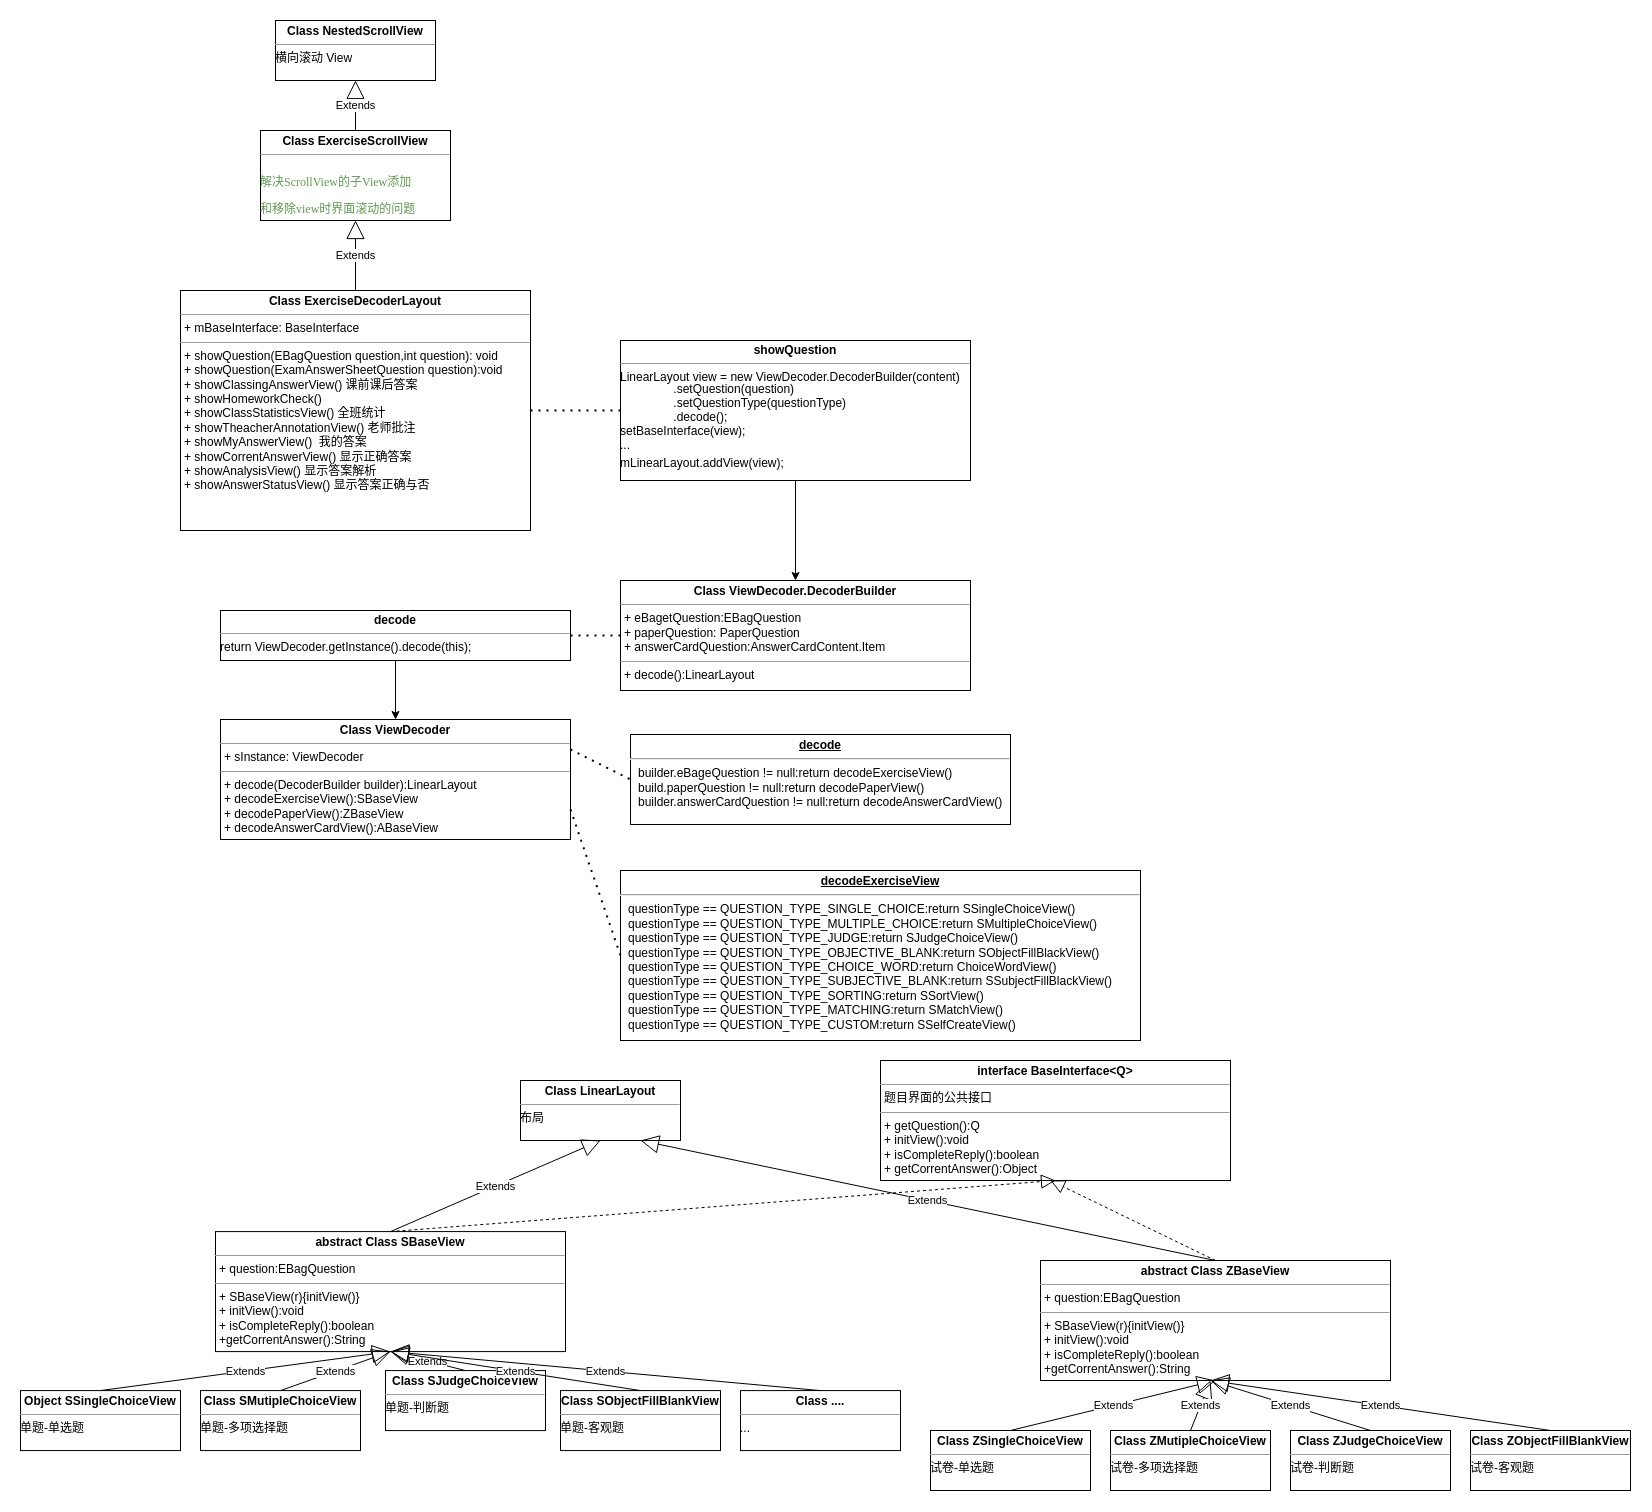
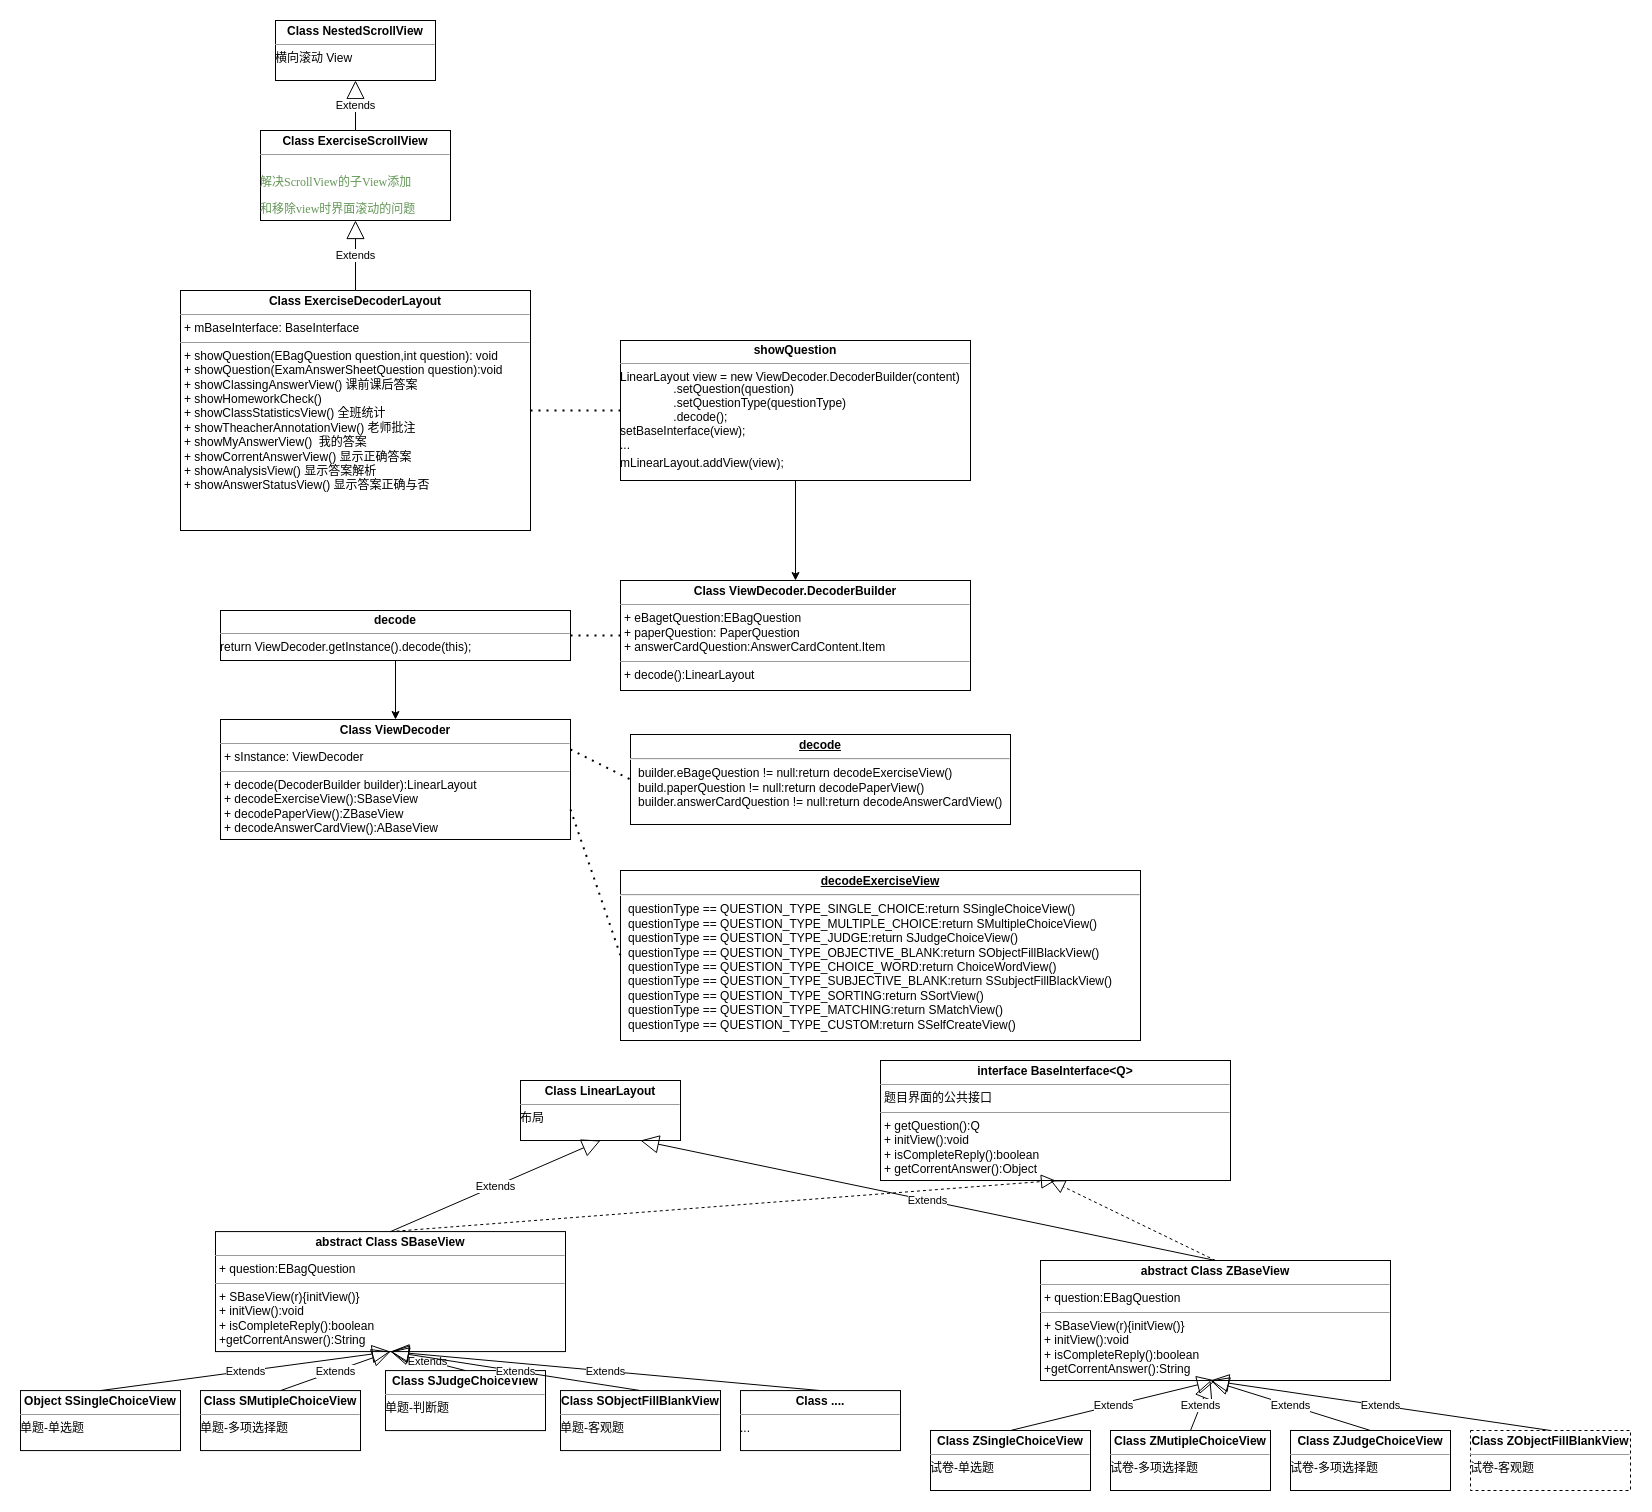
node "Class ZJudgeChoiceView 试卷-判断题": label "Class ZJudgeChoiceView 试卷-判断题" -> "Class ZJudgeChoiceView 试卷-多项选择题"
node "Class ZObjectFillBlankView 试卷-客观题": style solid -> dashed
